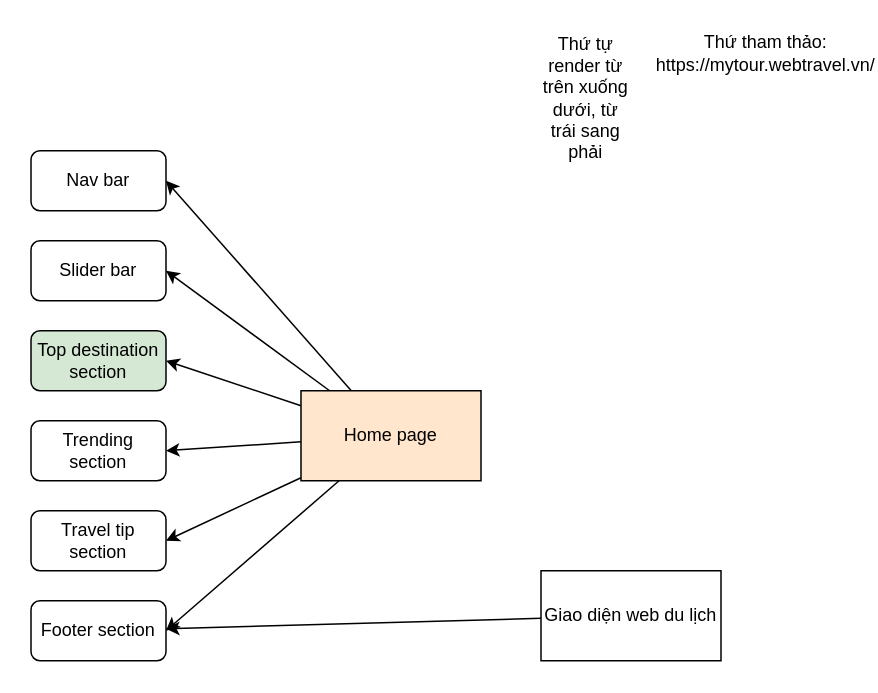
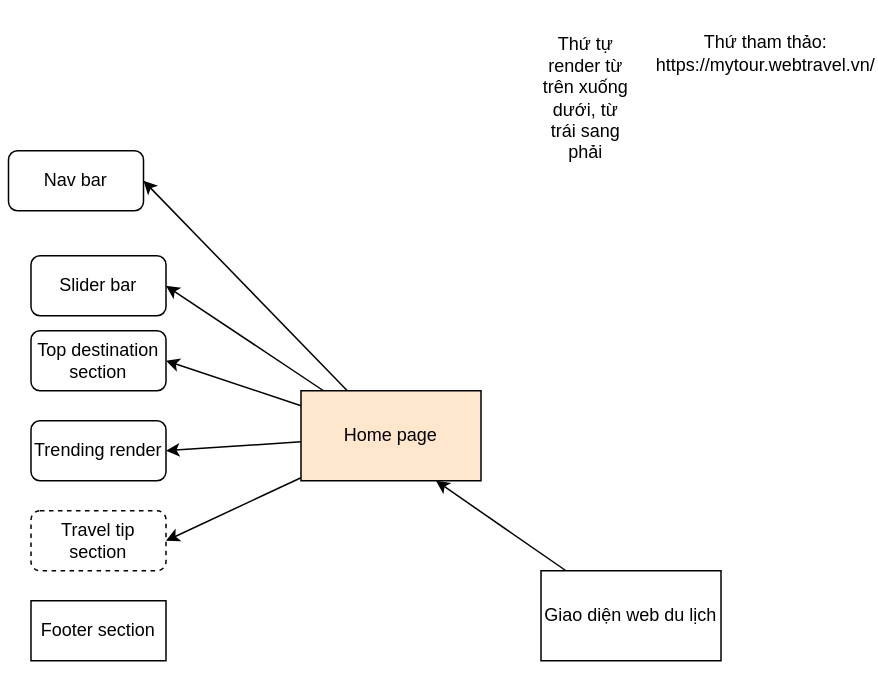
node "Nav bar": moved (98, 181) -> (76, 181)
node "Slider bar": moved (98, 271) -> (98, 286)
node "Top destination section": fillcolor #d5e8d4 -> #ffffff
node "Trending section": label "Trending section" -> "Trending render"
node "Travel tip section": style solid -> dashed
edge "Home page" -> "Footer section": removed
edge "Giao diện web du lịch" -> "Footer section": now "Giao diện web du lịch" -> "Home page"
node "Footer section": shape rounded rectangle -> rectangle
